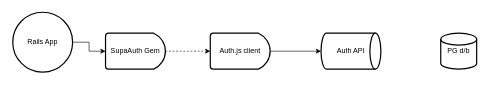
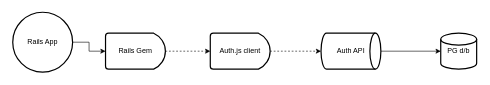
node "SupaAuth Gem": label "SupaAuth Gem" -> "Rails Gem"
edge "Auth.js client" -> "Auth API": style solid -> dashed
edge "Auth API" -> "PG d/b": added
